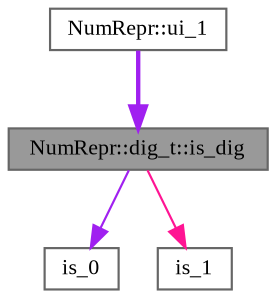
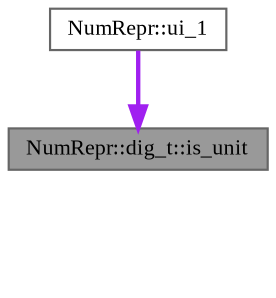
node "NumRepr::dig_t::is_dig": label "NumRepr::dig_t::is_dig" -> "NumRepr::dig_t::is_unit"
node "is_0": removed
node "is_1": removed
